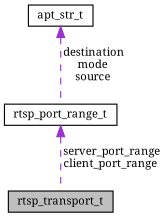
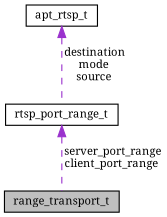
node "apt_str_t": label "apt_str_t" -> "apt_rtsp_t"
node "rtsp_transport_t": label "rtsp_transport_t" -> "range_transport_t"
